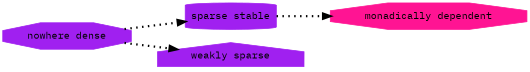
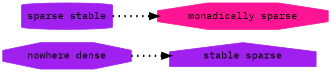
node "monadically dependent": label "monadically dependent" -> "monadically sparse"
edge "nowhere dense" -> "sparse stable": removed
node "weakly sparse": label "weakly sparse" -> "stable sparse"
